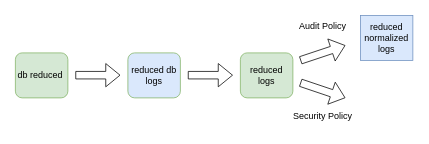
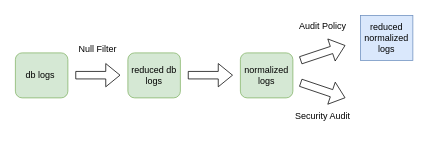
node "Null Filter": added
node "db reduced": label "db reduced" -> "db logs"
node "reduced db logs": fillcolor #dae8fc -> #d5e8d4
node "reduced logs": label "reduced logs" -> "normalized logs"
node "Security Policy": label "Security Policy" -> "Security Audit"
